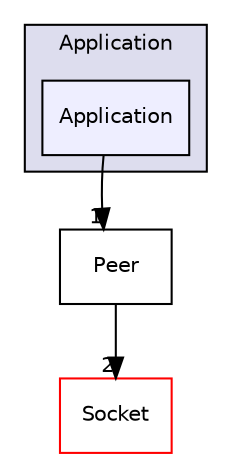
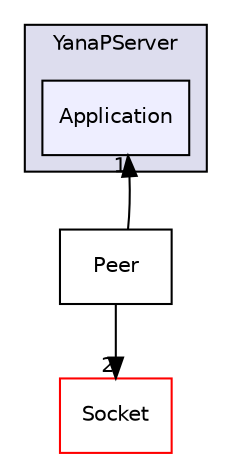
cluster "Application": label "Application" -> "YanaPServer"
edge "Application" -> "Peer": reversed
